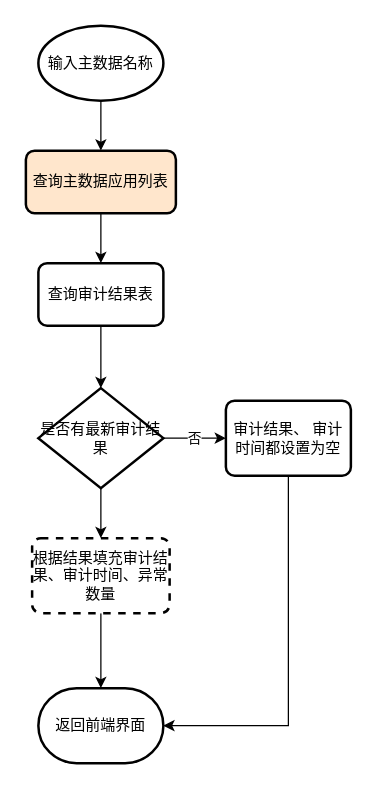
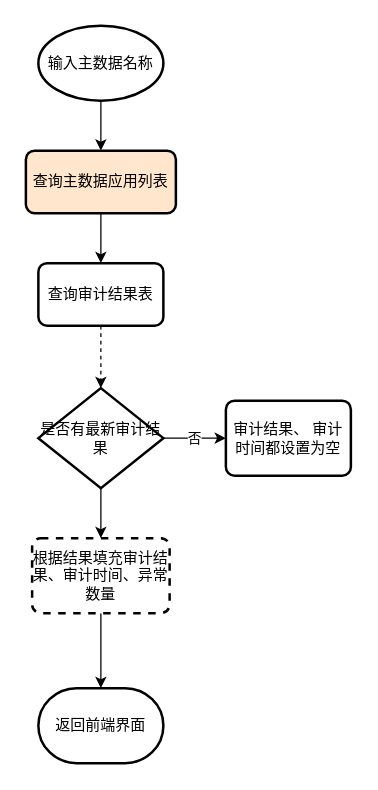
edge "查询审计结果表" -> "是否有最新审计结果": style solid -> dashed
edge "审计结果、 审计时间都设置为空" -> "返回前端界面": removed
